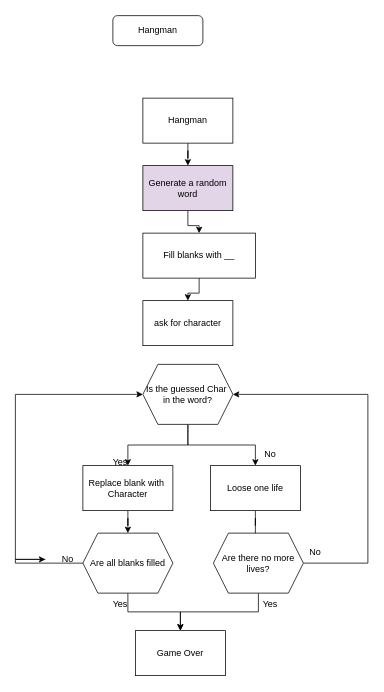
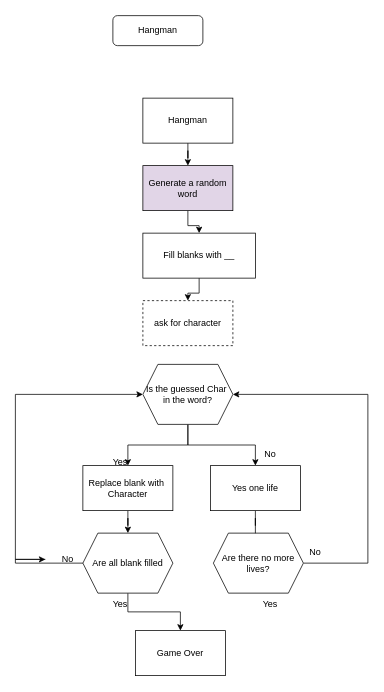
node "ask for character": style solid -> dashed
node "Loose one life": label "Loose one life" -> "Yes one life"
node "Are all blanks filled": label "Are all blanks filled" -> "Are all blank filled"
edge "Are there no more lives?" -> "Game Over": removed
